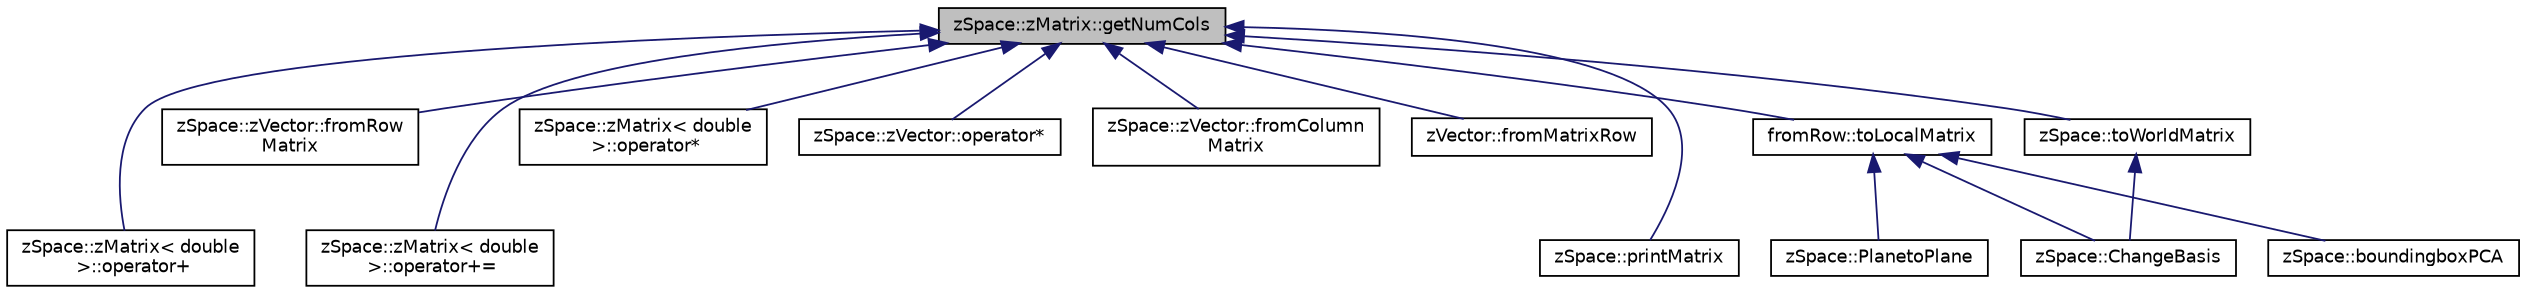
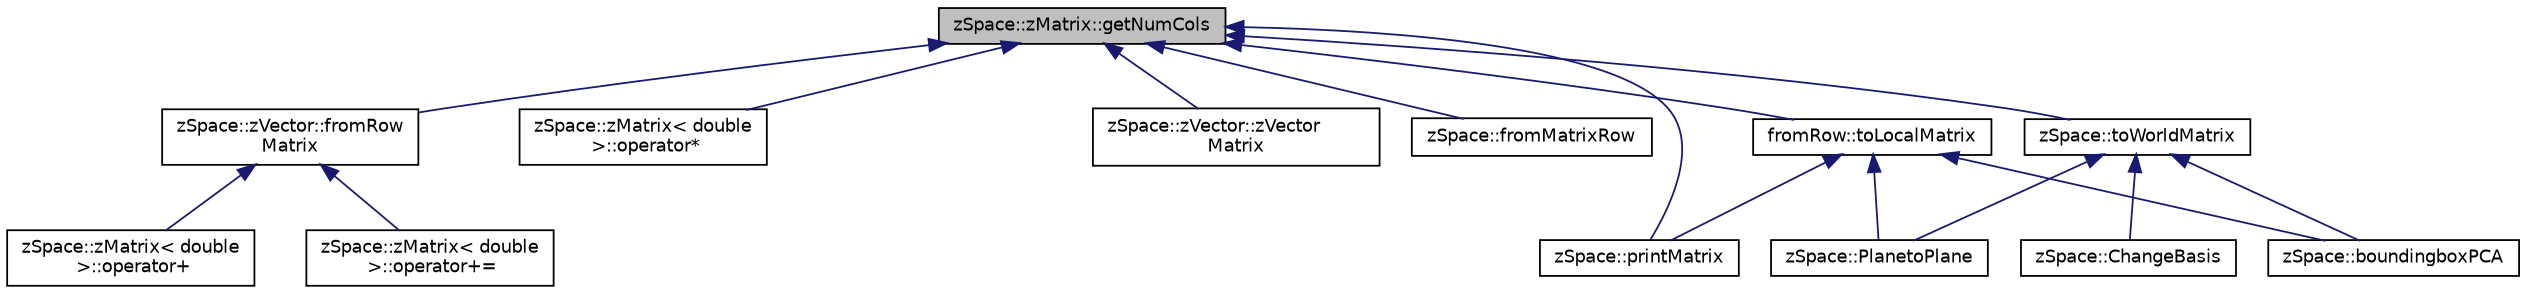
edge "zSpace::zMatrix< double >::operator+" -> "zSpace::zMatrix::getNumCols": now "zSpace::zMatrix< double >::operator+" -> "zSpace::zVector::fromRow Matrix"
edge "zSpace::zMatrix< double >::operator+=" -> "zSpace::zMatrix::getNumCols": now "zSpace::zMatrix< double >::operator+=" -> "zSpace::zVector::fromRow Matrix"
node "zSpace::zVector::operator*": removed
node "zSpace::zVector::fromColumn Matrix": label "zSpace::zVector::fromColumn Matrix" -> "zSpace::zVector::zVector Matrix"
node "zVector::fromMatrixRow": label "zVector::fromMatrixRow" -> "zSpace::fromMatrixRow"
edge "zSpace::PlanetoPlane" -> "zSpace::toWorldMatrix": added
edge "zSpace::ChangeBasis" -> "fromRow::toLocalMatrix": now "zSpace::printMatrix" -> "fromRow::toLocalMatrix"
edge "zSpace::boundingboxPCA" -> "zSpace::toWorldMatrix": added
